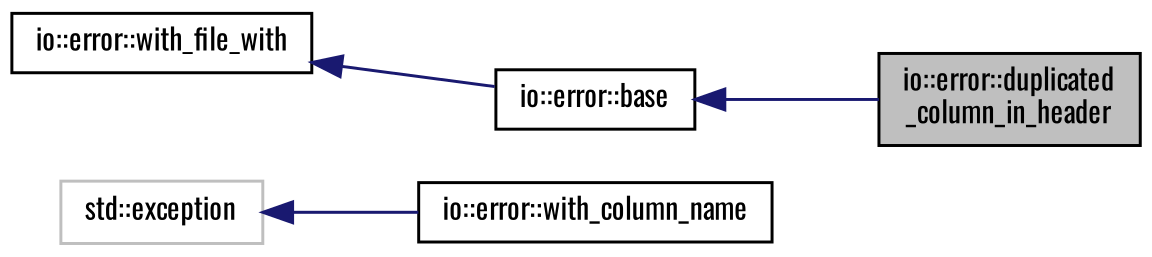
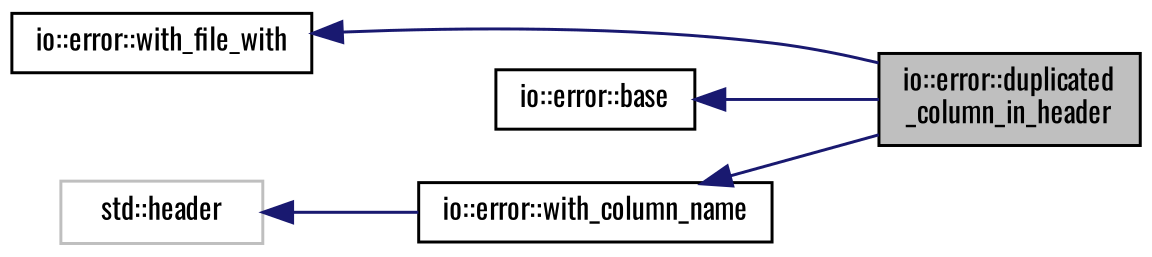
edge "io::error::base" -> "io::error::with_file_with": now "io::error::duplicated _column_in_header" -> "io::error::with_file_with"
edge "io::error::duplicated _column_in_header" -> "io::error::with_column_name": added
node "std::exception": label "std::exception" -> "std::header"
